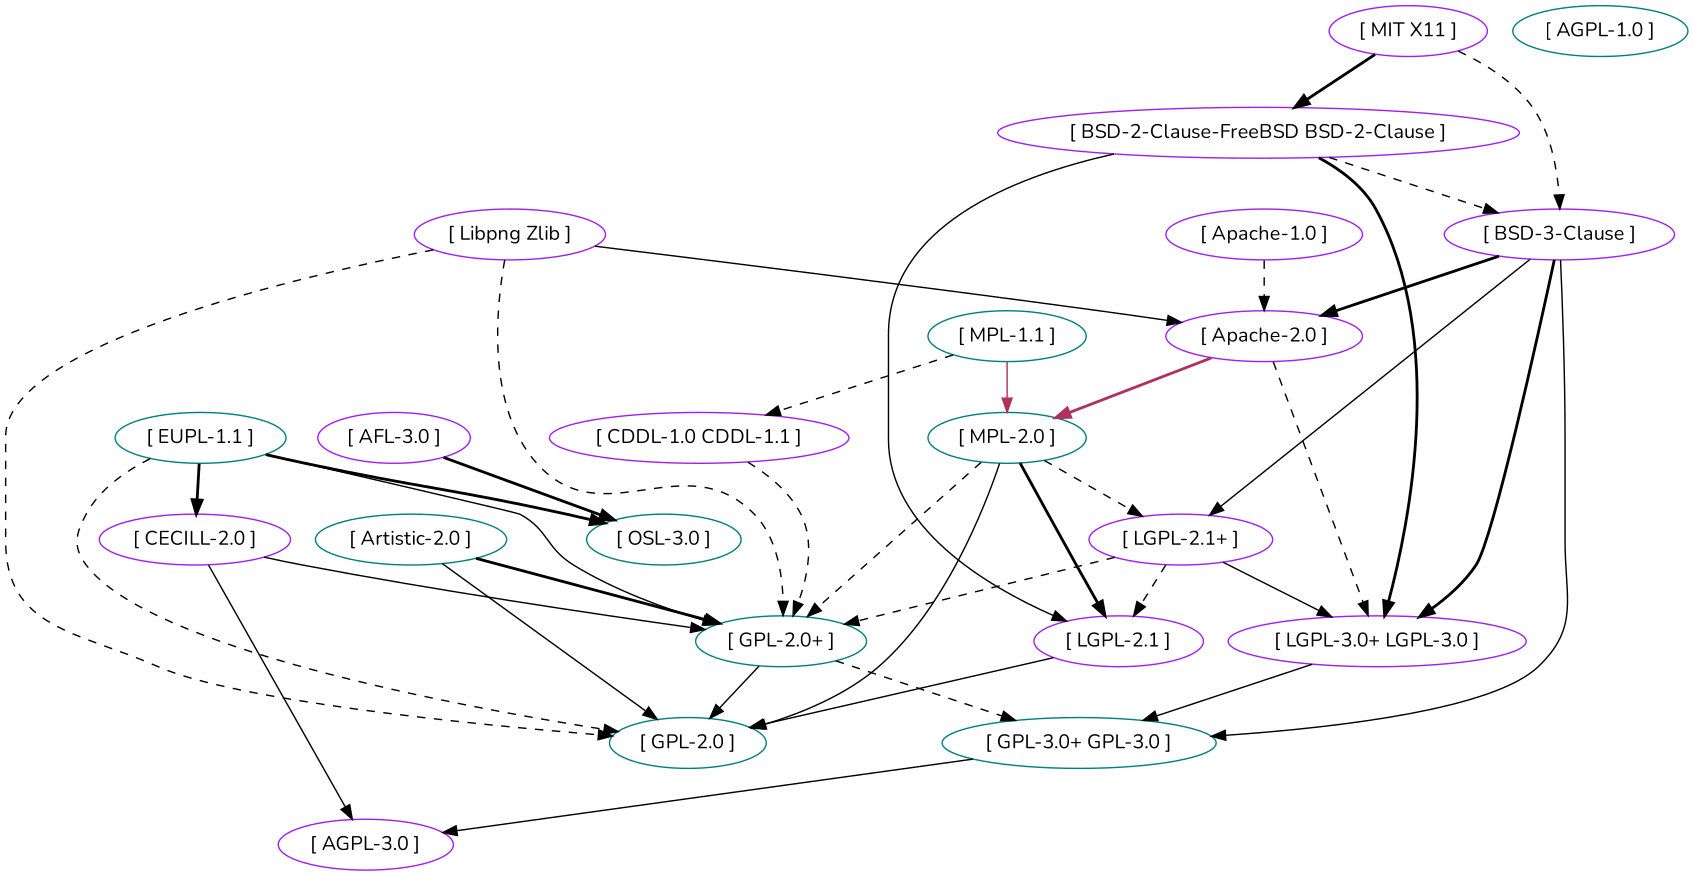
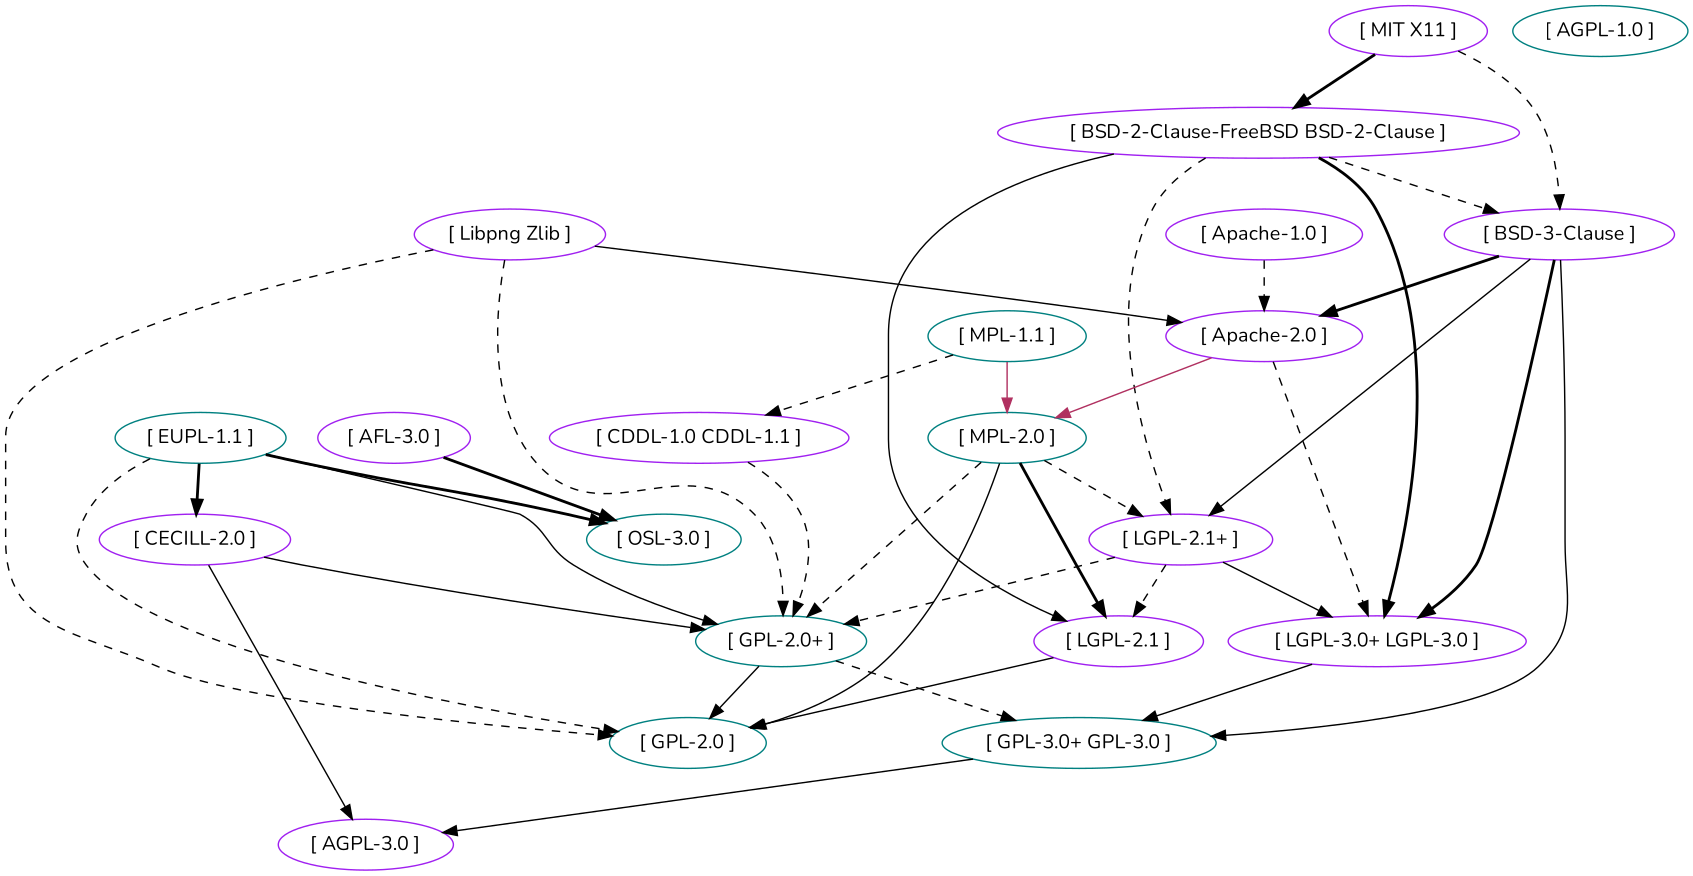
edge "[ BSD-2-Clause-FreeBSD BSD-2-Clause ]" -> "[ LGPL-2.1+ ]": added
edge "[ Apache-2.0 ]" -> "[ MPL-2.0 ]": style bold -> solid
node "[ Artistic-2.0 ]": removed
